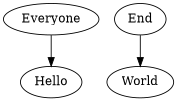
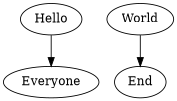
edge "Everyone" -> "Hello": reversed
edge "End" -> "World": reversed
